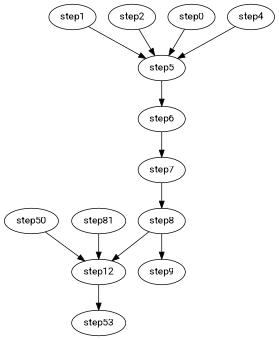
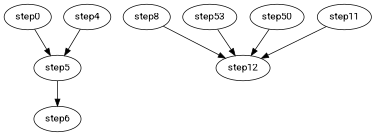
node "step1": removed
node "step2": removed
node "step7": removed
node "step81": label "step81" -> "step11"
node "step9": removed
edge "step12" -> "step53": reversed
